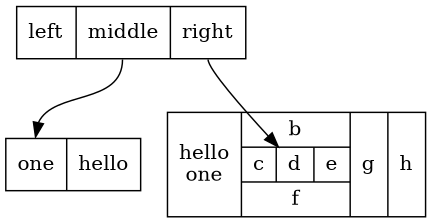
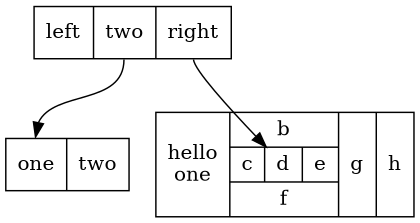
node "left": text "middle" -> "two"
node "one": text "hello" -> "two"
